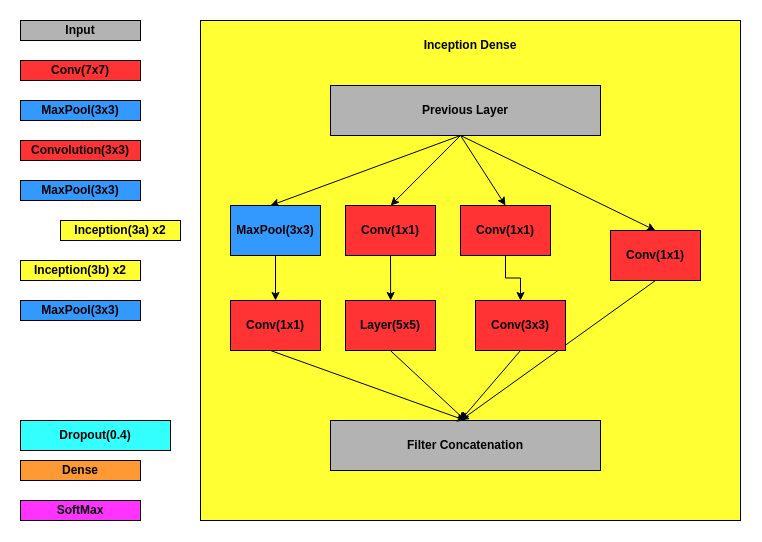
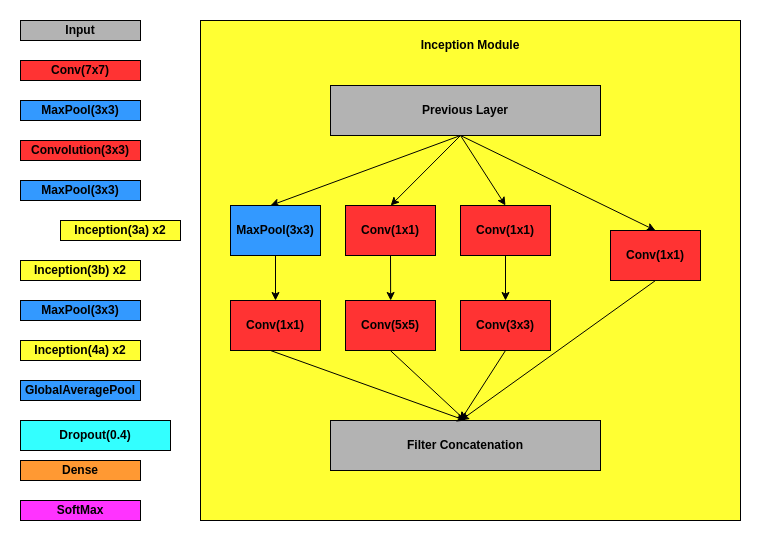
node "Inception Dense": label "Inception Dense" -> "Inception Module"
node "Layer(5x5)": label "Layer(5x5)" -> "Conv(5x5)"
node "Conv(3x3)": moved (521, 326) -> (506, 326)
node "Inception(4a) x2": added
node "GlobalAveragePool": added
